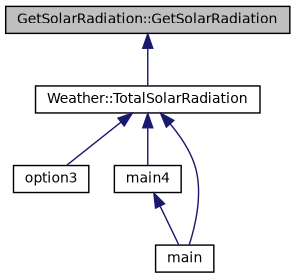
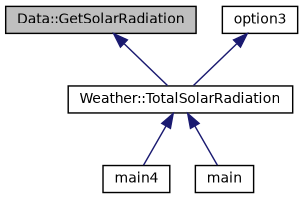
node "GetSolarRadiation::GetSolarRadiation": label "GetSolarRadiation::GetSolarRadiation" -> "Data::GetSolarRadiation"
edge "option3" -> "Weather::TotalSolarRadiation": reversed
edge "main" -> "main4": removed
